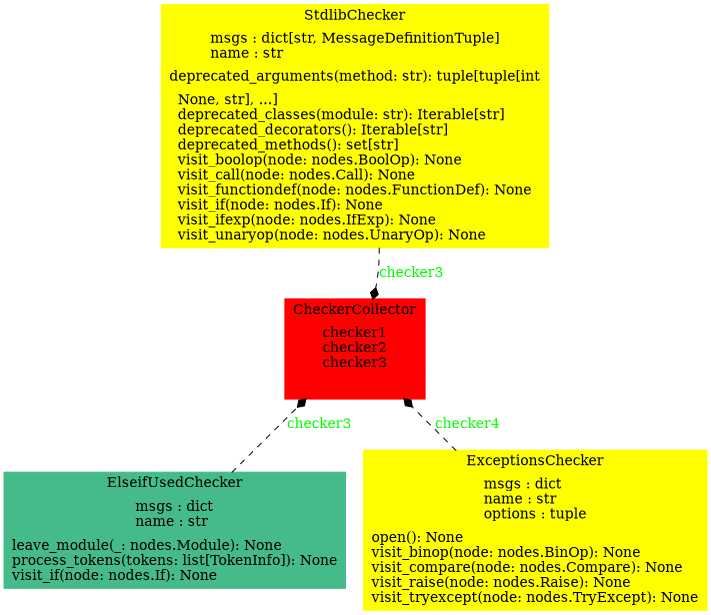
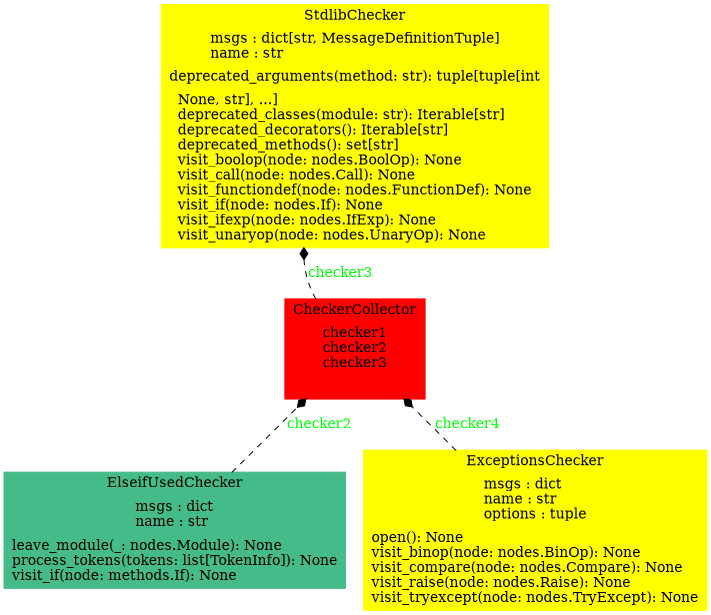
edge "StdlibChecker" -> "CheckerCollector": reversed
edge "ElseifUsedChecker" -> "CheckerCollector": label "checker3" -> "checker2"
node "ElseifUsedChecker": text "visit_if(node: nodes.If): None" -> "visit_if(node: methods.If): None"
